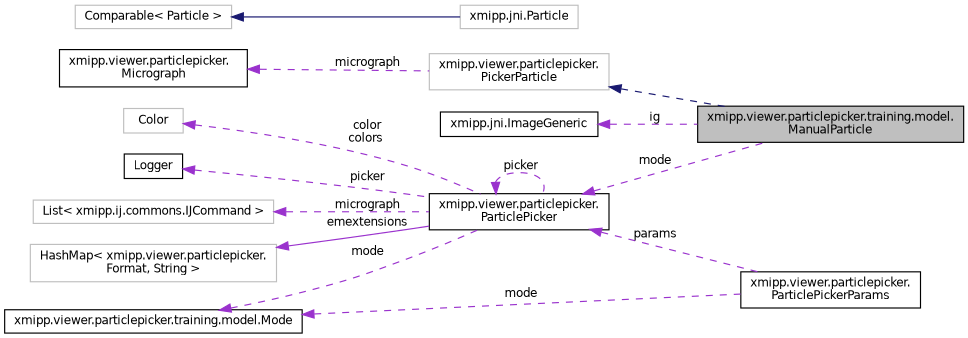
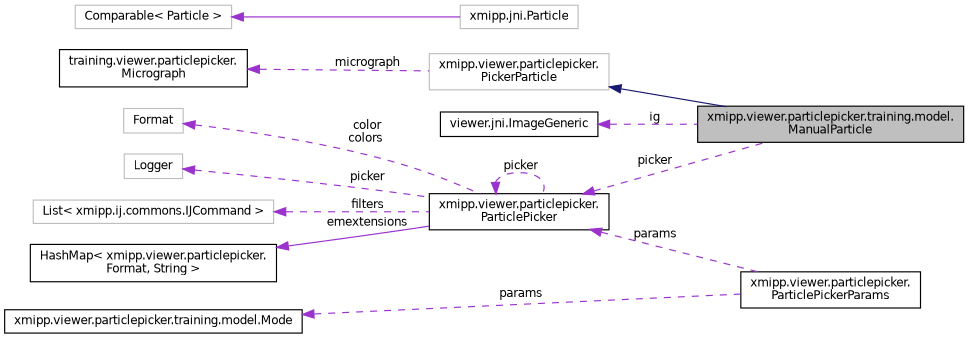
edge "xmipp.jni.Particle" -> "Comparable< Particle >": color midnightblue -> darkorchid3
node "xmipp.viewer.particlepicker. Micrograph": label "xmipp.viewer.particlepicker. Micrograph" -> "training.viewer.particlepicker. Micrograph"
edge "xmipp.viewer.particlepicker.training.model. ManualParticle" -> "xmipp.viewer.particlepicker. PickerParticle": style dashed -> solid
node "Color": label "Color" -> "Format"
node "xmipp.jni.ImageGeneric": label "xmipp.jni.ImageGeneric" -> "viewer.jni.ImageGeneric"
edge "xmipp.viewer.particlepicker.training.model. ManualParticle" -> "xmipp.viewer.particlepicker. ParticlePicker": label " mode" -> " picker"
node "Logger": color black -> grey75
edge "xmipp.viewer.particlepicker. ParticlePicker" -> "List< xmipp.ij.commons.IJCommand >": label " micrograph" -> " filters"
node "HashMap< xmipp.viewer.particlepicker. Format, String >": color grey75 -> black
edge "xmipp.viewer.particlepicker. ParticlePicker" -> "xmipp.viewer.particlepicker.training.model.Mode": removed, label "mode"
edge "xmipp.viewer.particlepicker. ParticlePickerParams" -> "xmipp.viewer.particlepicker.training.model.Mode": label " mode" -> " params"
